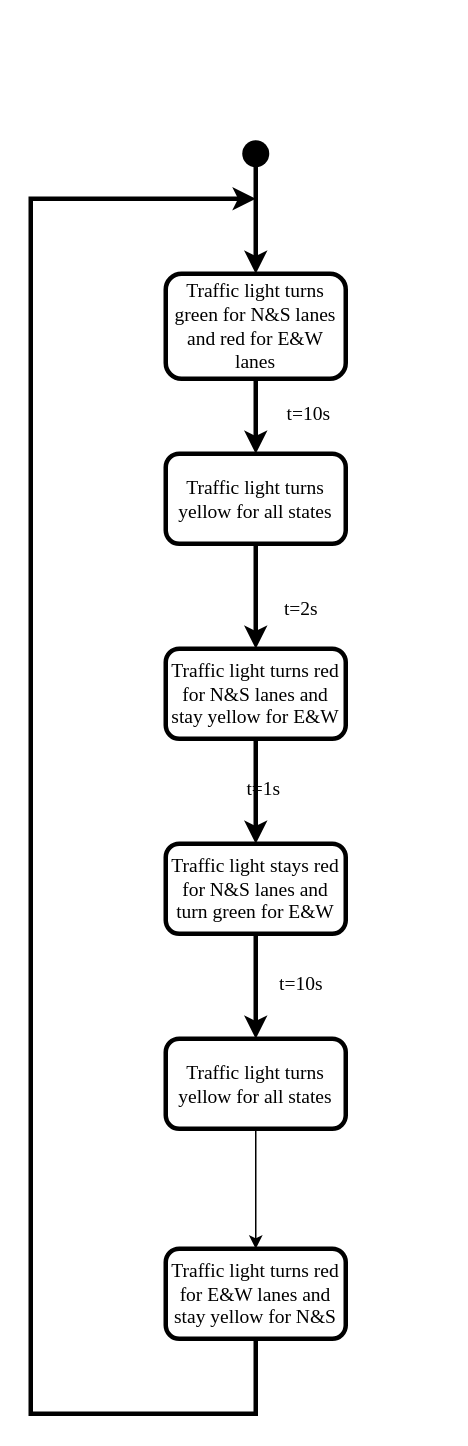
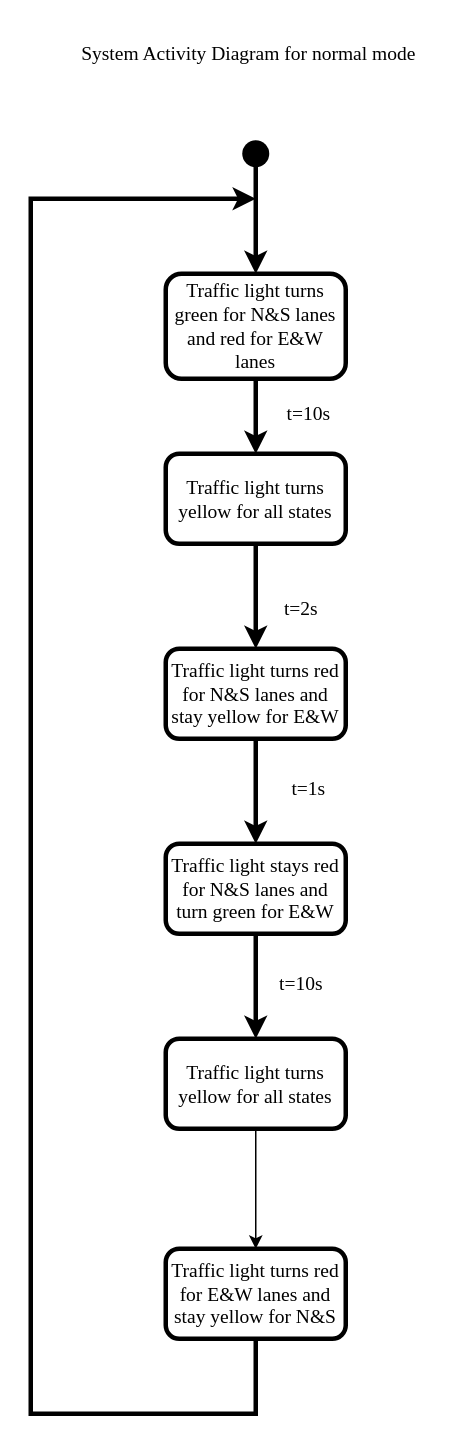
node "System Activity Diagram for normal mode": added
node "t=1s": moved (263, 788) -> (308, 788)
